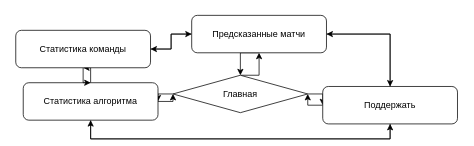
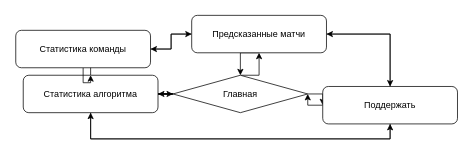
node "Статистика алгоритма": moved (90, 102) -> (90, 94)
